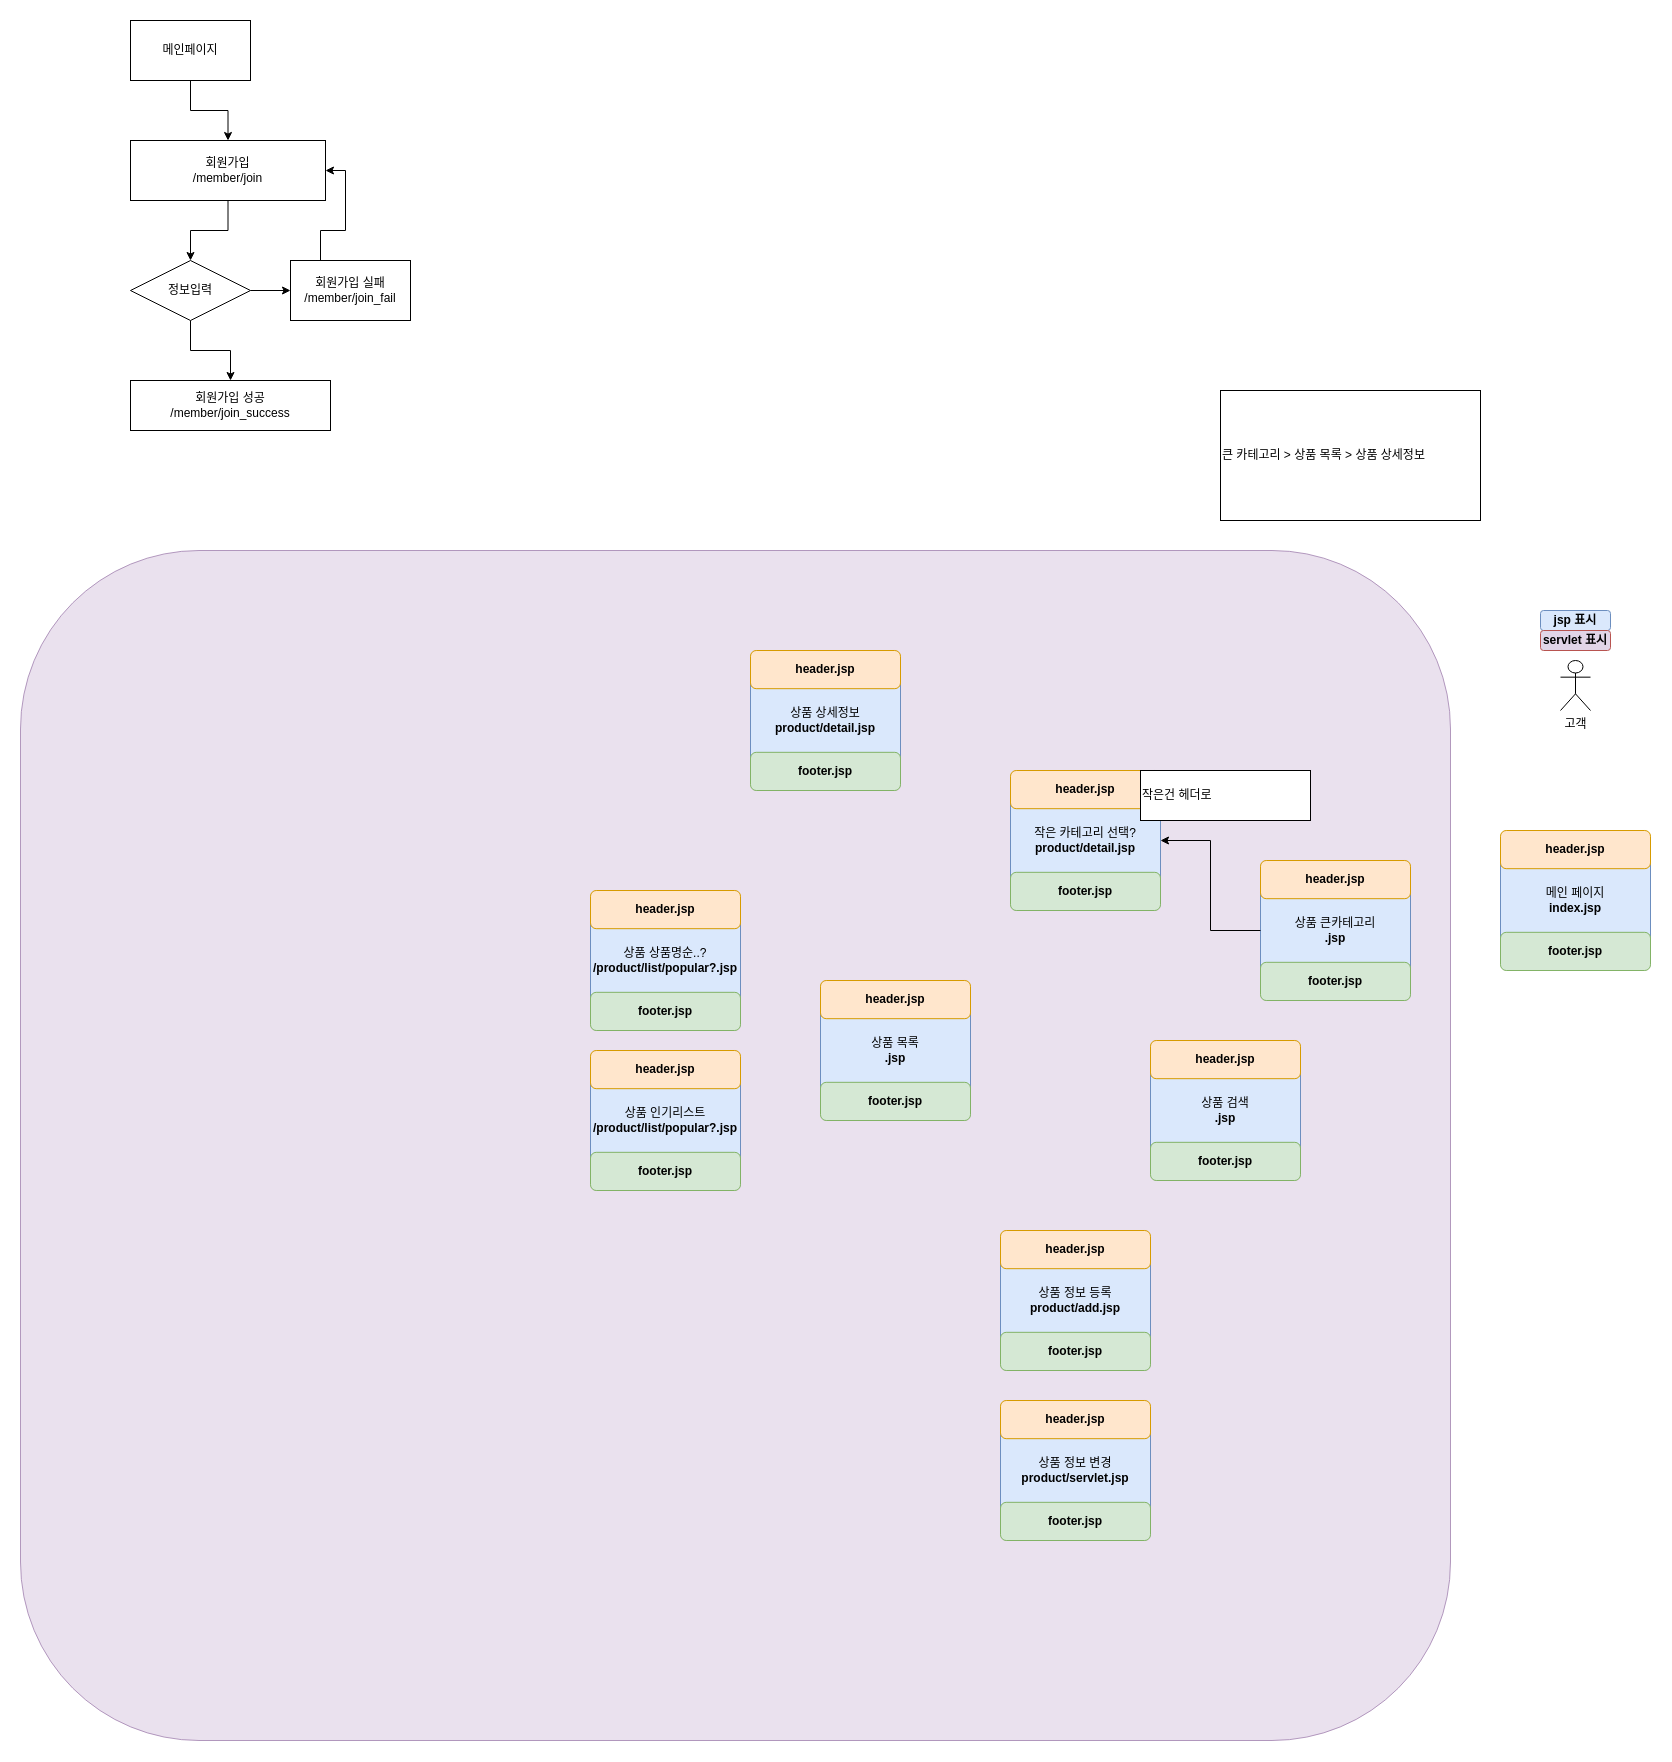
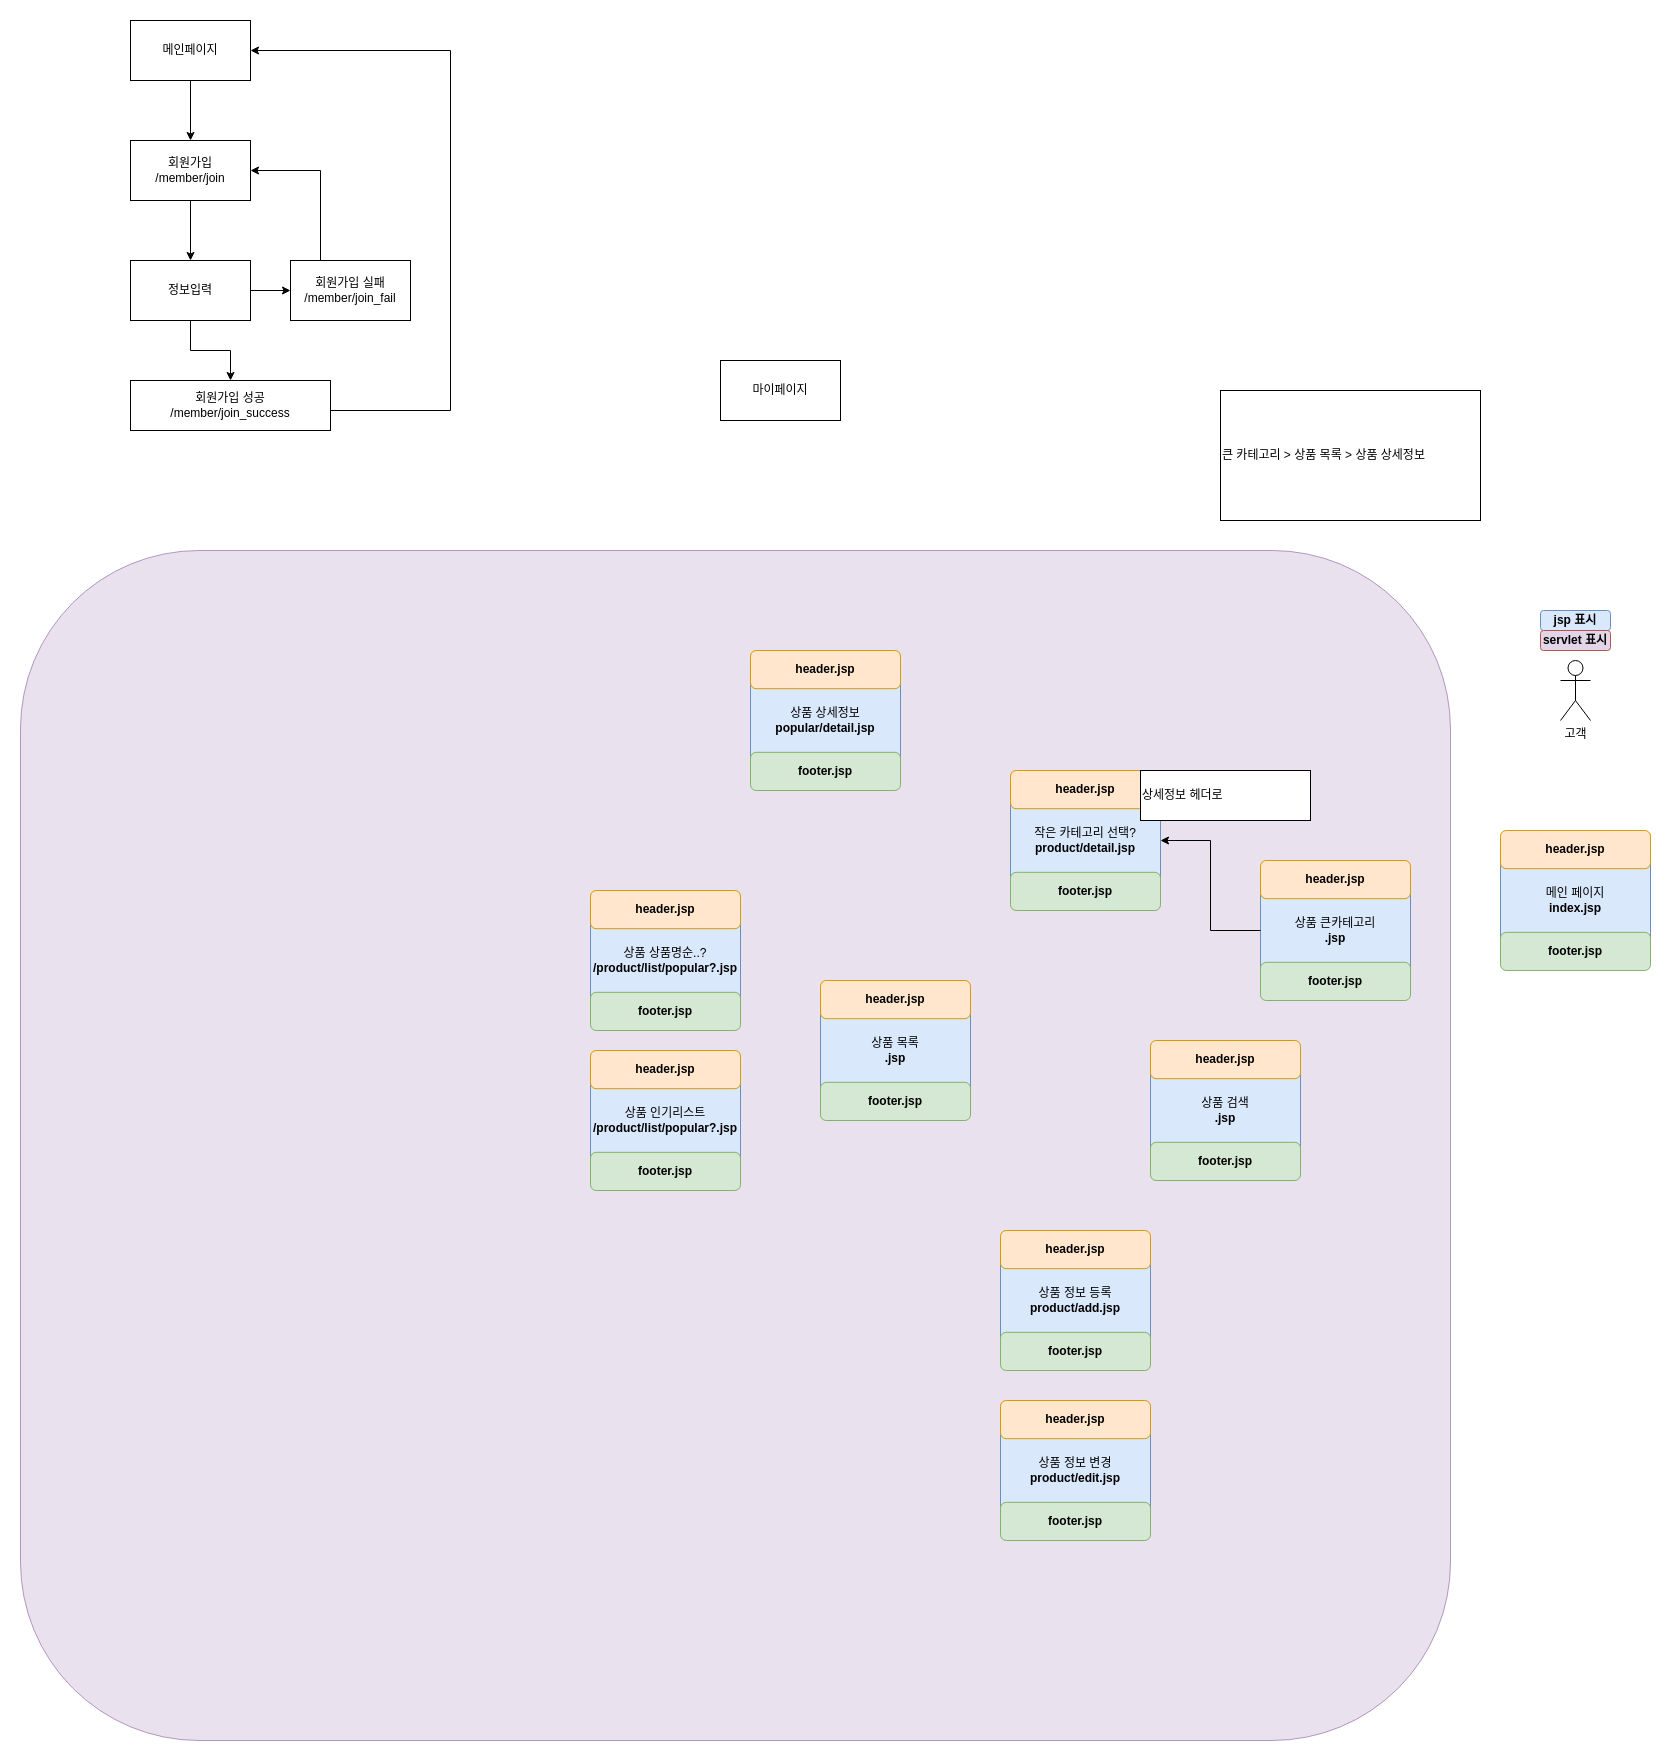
node "회원가입 /member/join": size 195x60 -> 120x60
edge "회원가입 성공 /member/join_success" -> "메인페이지": added
node "정보입력": shape diamond -> rectangle
node "마이페이지": added
node "고객": size 30x50 -> 30x60
node "상품 상세정보 product/detail.jsp": label "상품 상세정보 product/detail.jsp" -> "상품 상세정보 popular/detail.jsp"
node "작은건 헤더로": label "작은건 헤더로" -> "상세정보 헤더로"
node "상품 정보 변경 product/servlet.jsp": label "상품 정보 변경 product/servlet.jsp" -> "상품 정보 변경 product/edit.jsp"
